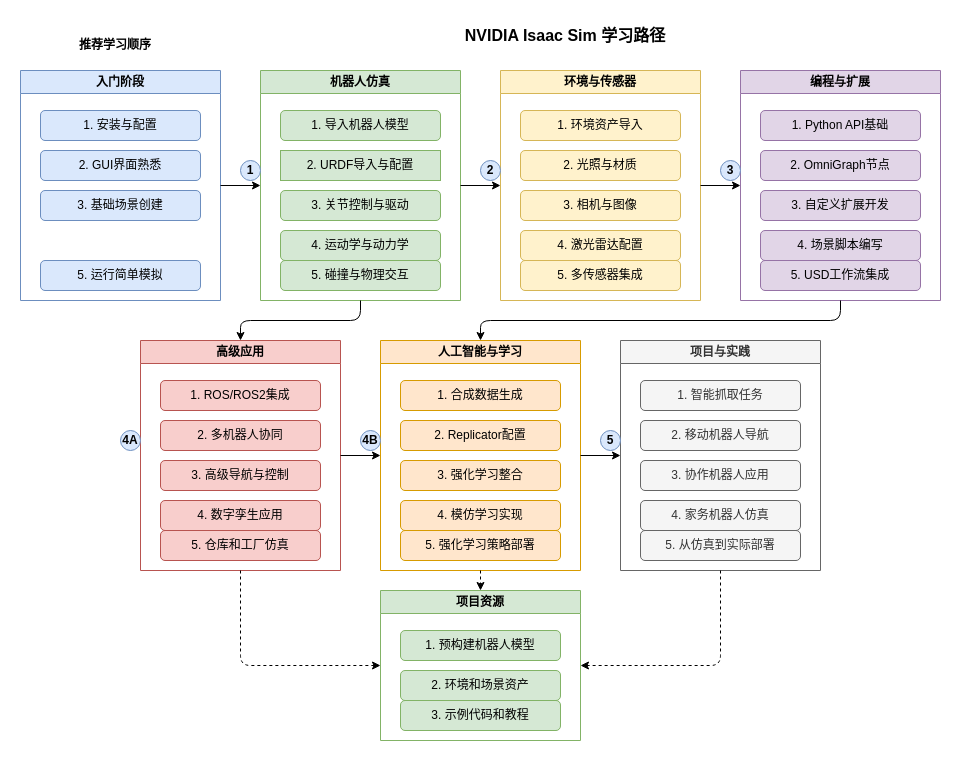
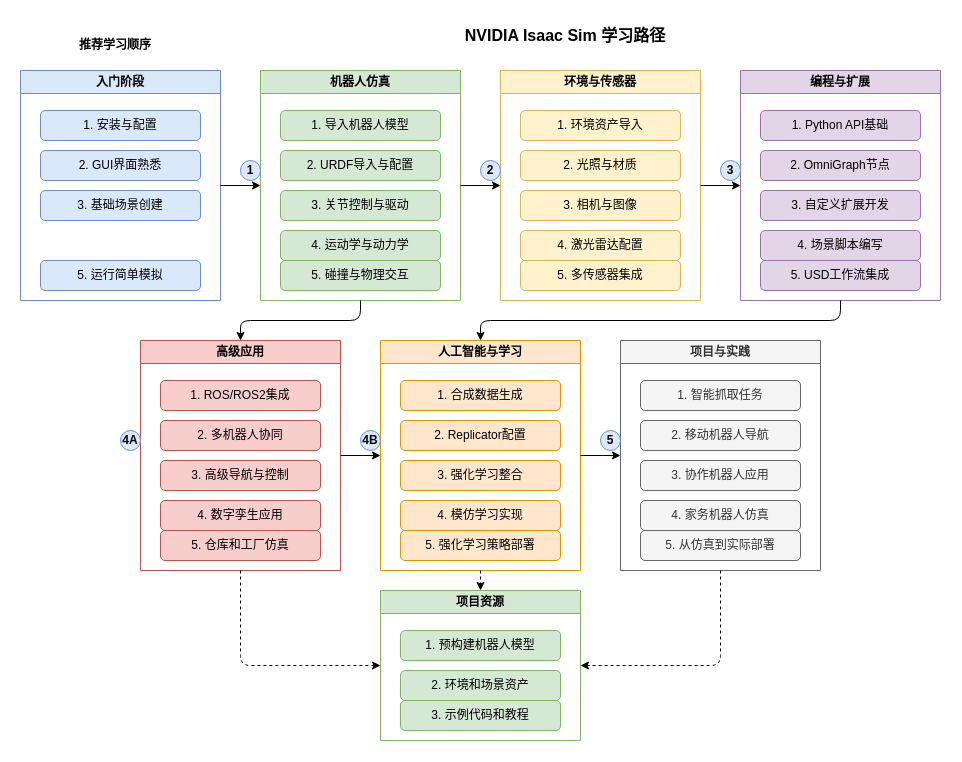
node "2. URDF导入与配置": shape rectangle -> rounded rectangle
